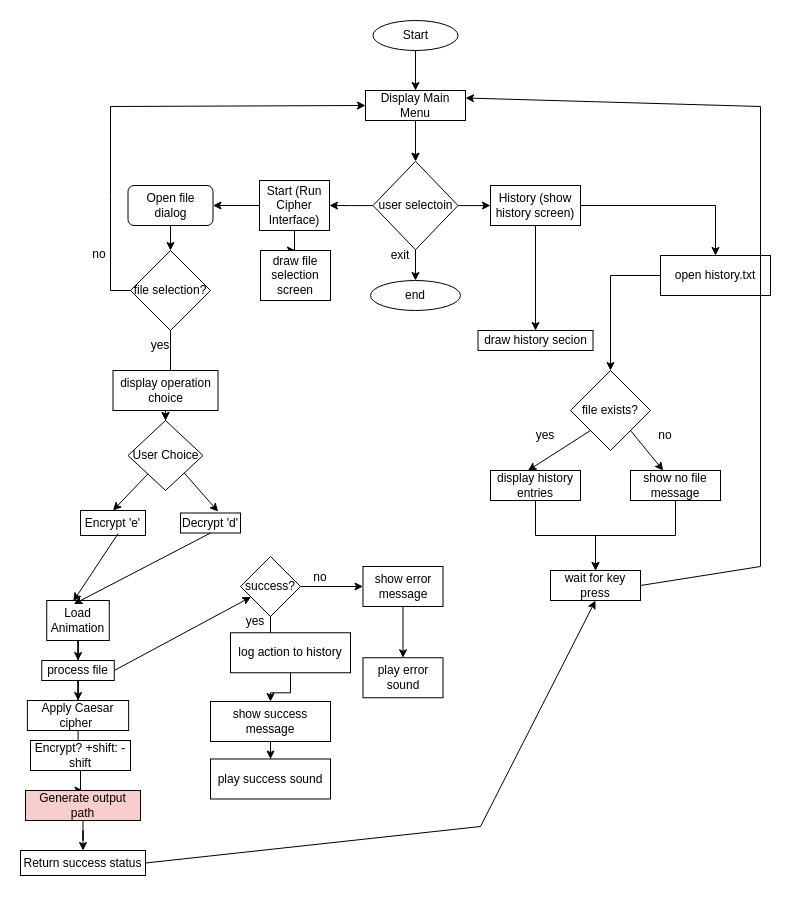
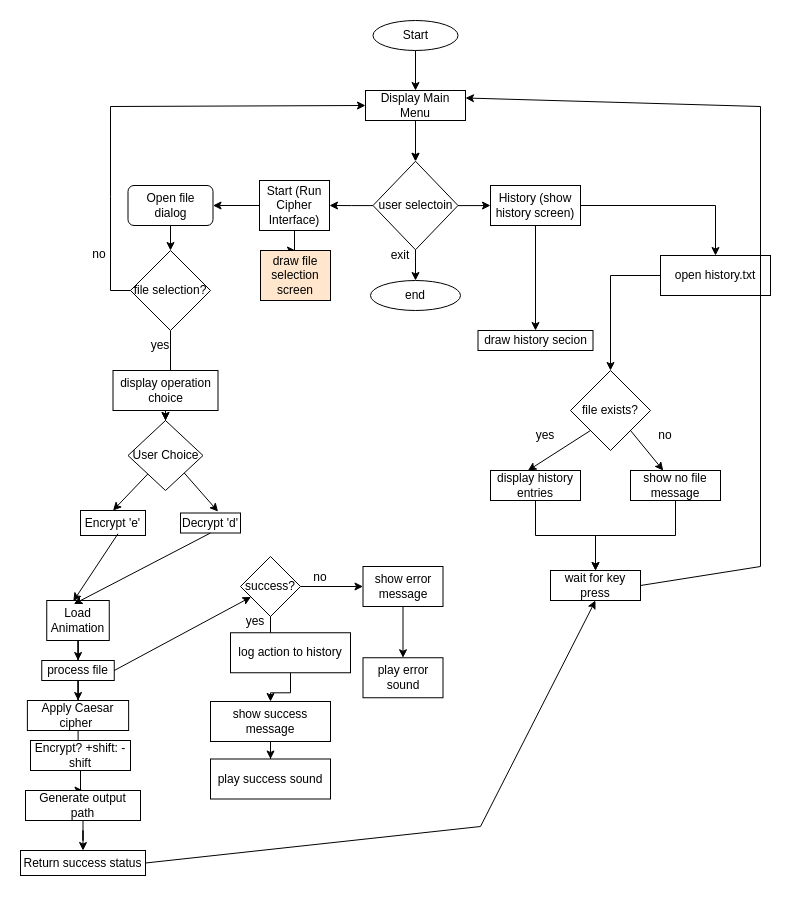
node "draw file selection screen": fillcolor #ffffff -> #ffe6cc
node "Generate output path": fillcolor #f8cecc -> #ffffff
